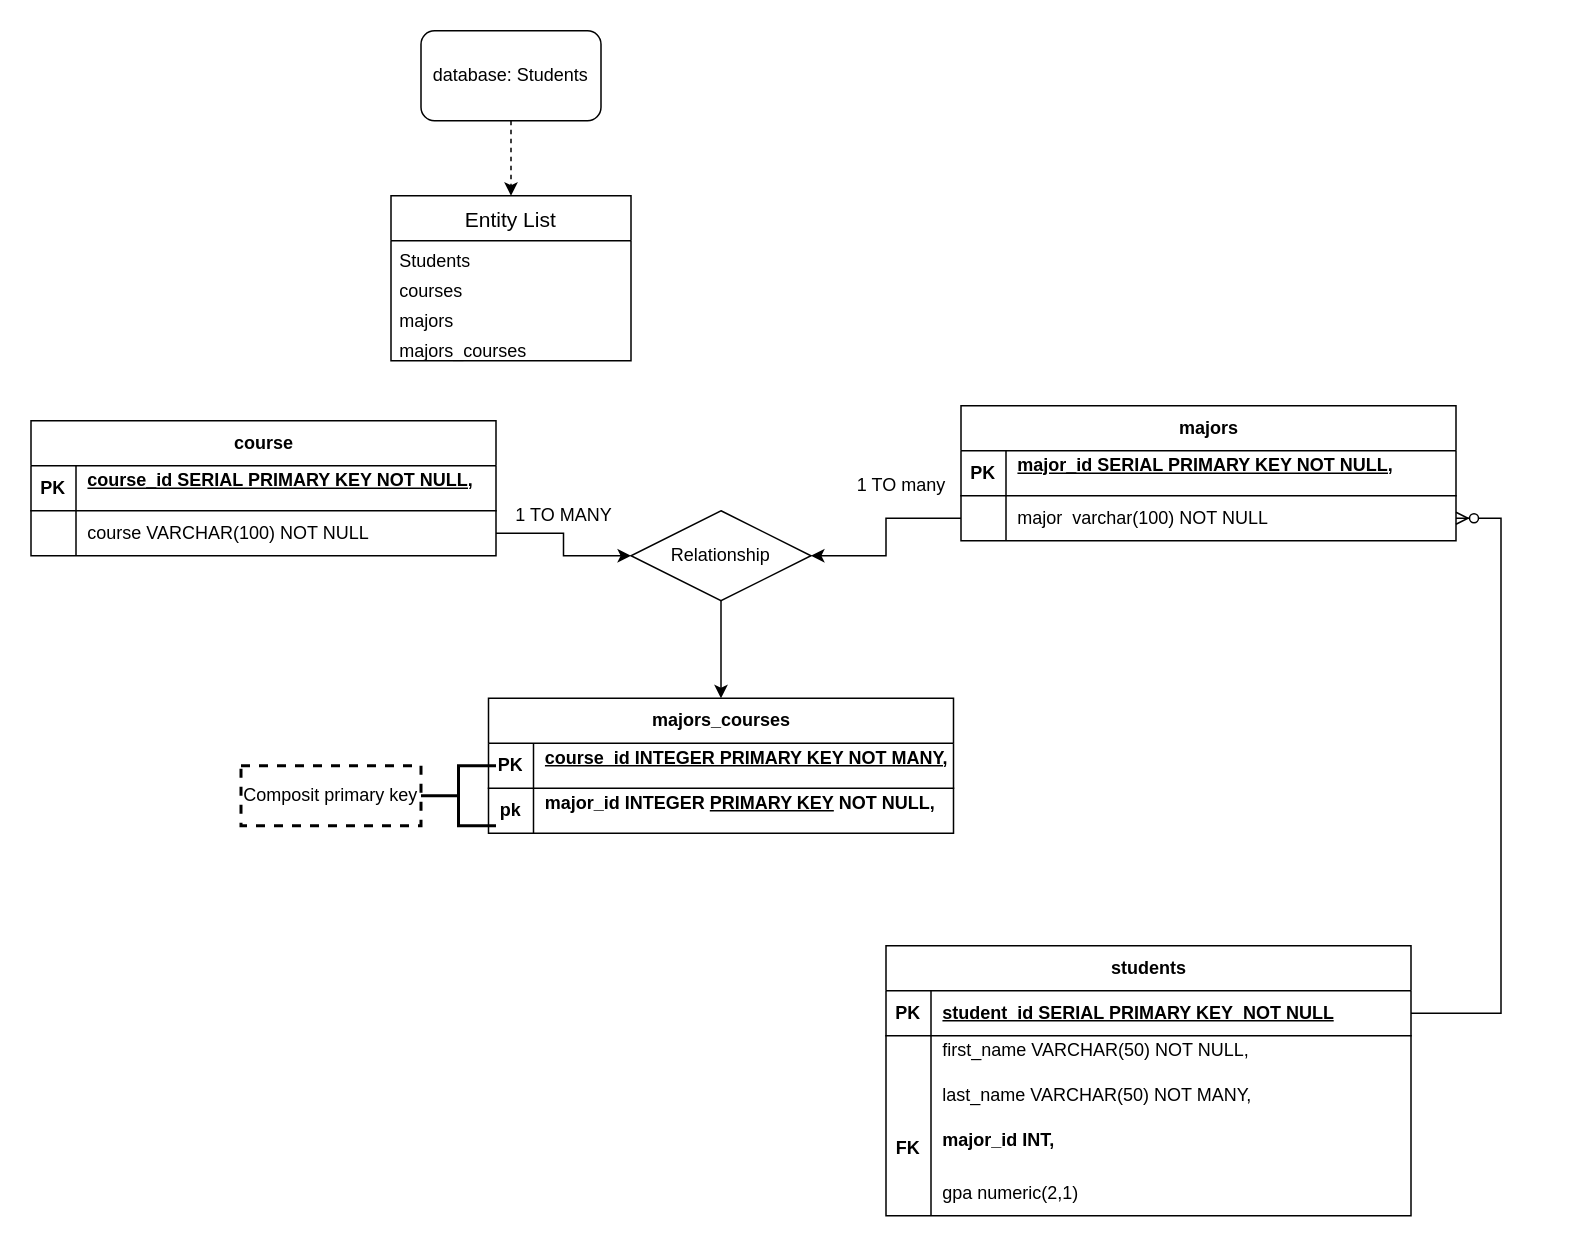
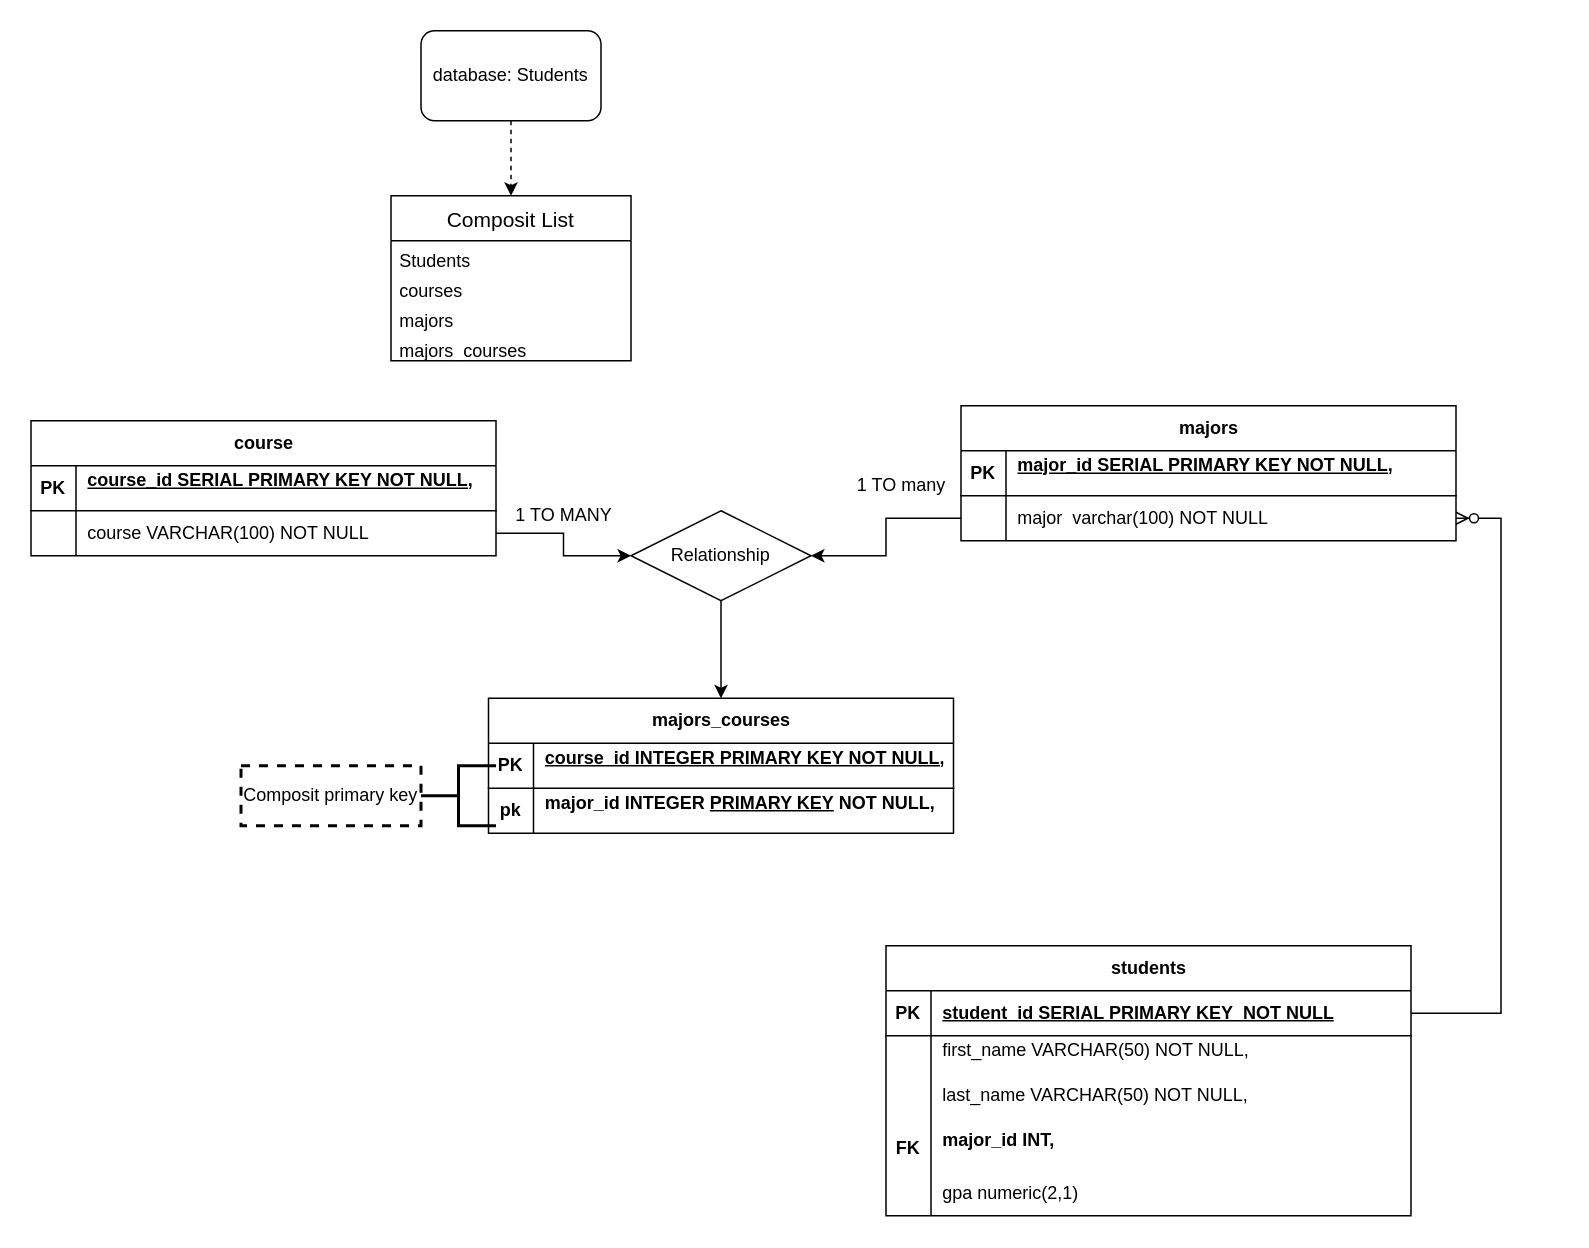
node "Entity List": label "Entity List" -> "Composit List"
node "course_id INTEGER PRIMARY KEY NOT MANY,": label "course_id INTEGER PRIMARY KEY NOT MANY," -> "course_id INTEGER PRIMARY KEY NOT NULL,"
node "last_name VARCHAR(50) NOT MANY,": label "last_name VARCHAR(50) NOT MANY," -> "last_name VARCHAR(50) NOT NULL,"
